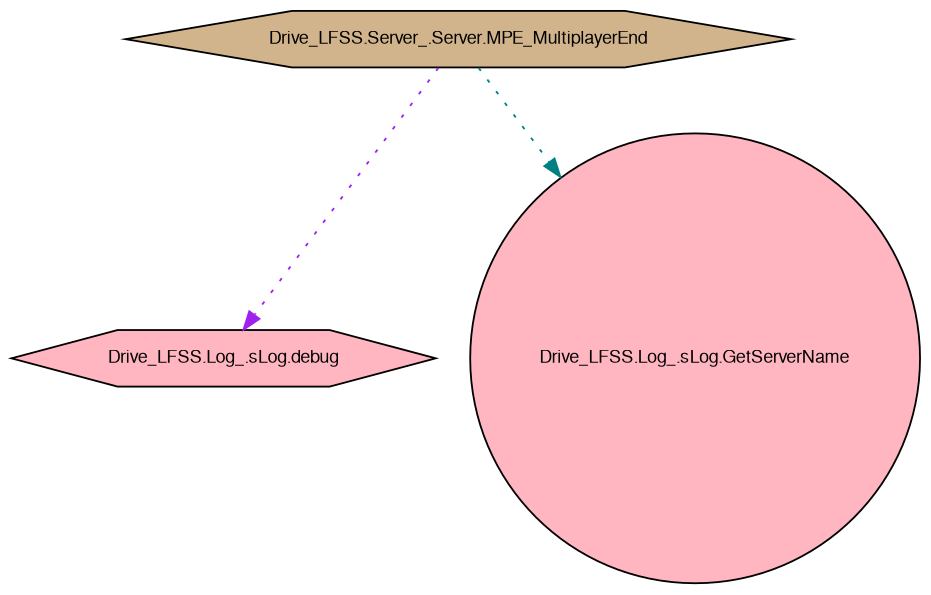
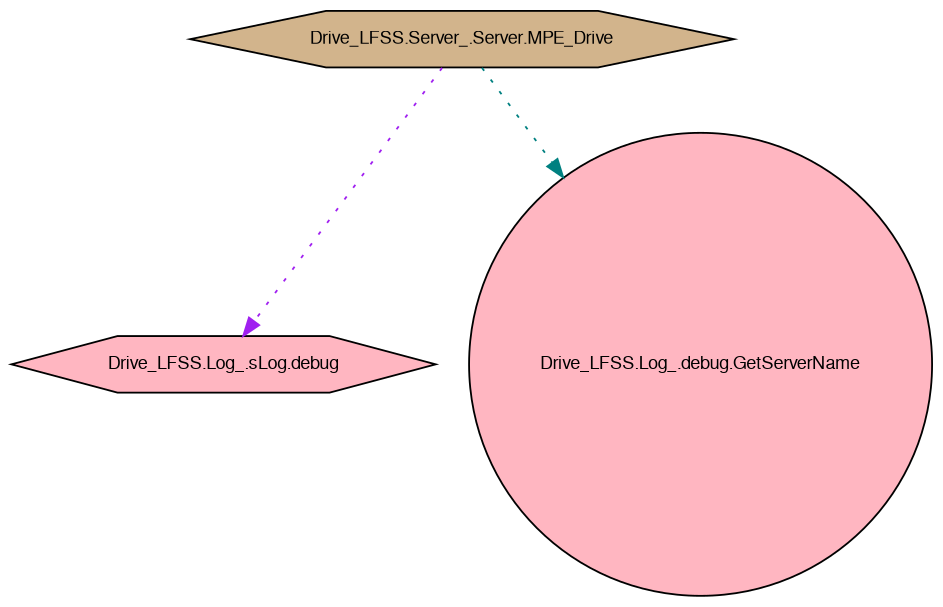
node "Drive_LFSS.Server_.Server.MPE_MultiplayerEnd": label "Drive_LFSS.Server_.Server.MPE_MultiplayerEnd" -> "Drive_LFSS.Server_.Server.MPE_Drive"
node "Drive_LFSS.Log_.sLog.GetServerName": label "Drive_LFSS.Log_.sLog.GetServerName" -> "Drive_LFSS.Log_.debug.GetServerName"
